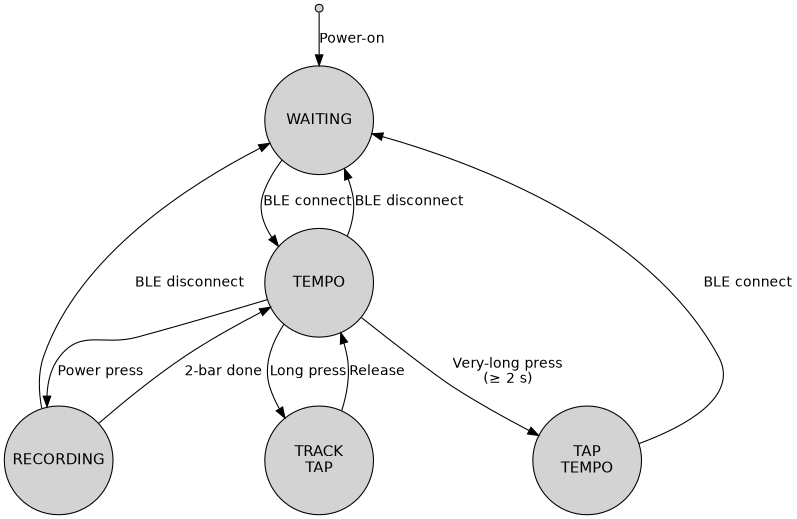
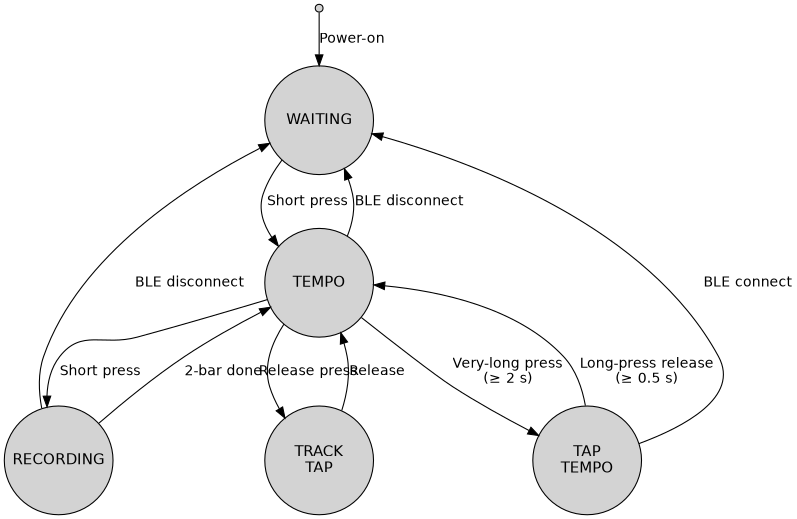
edge "WAITING" -> "TEMPO": label "BLE connect" -> "Short press"
edge "TAP TEMPO" -> "TEMPO": added, label "Long-press release (≥ 0.5 s)"
edge "TEMPO" -> "RECORDING": label "Power press" -> "Short press"
edge "TEMPO" -> "TRACK TAP": label "Long press" -> "Release press"
